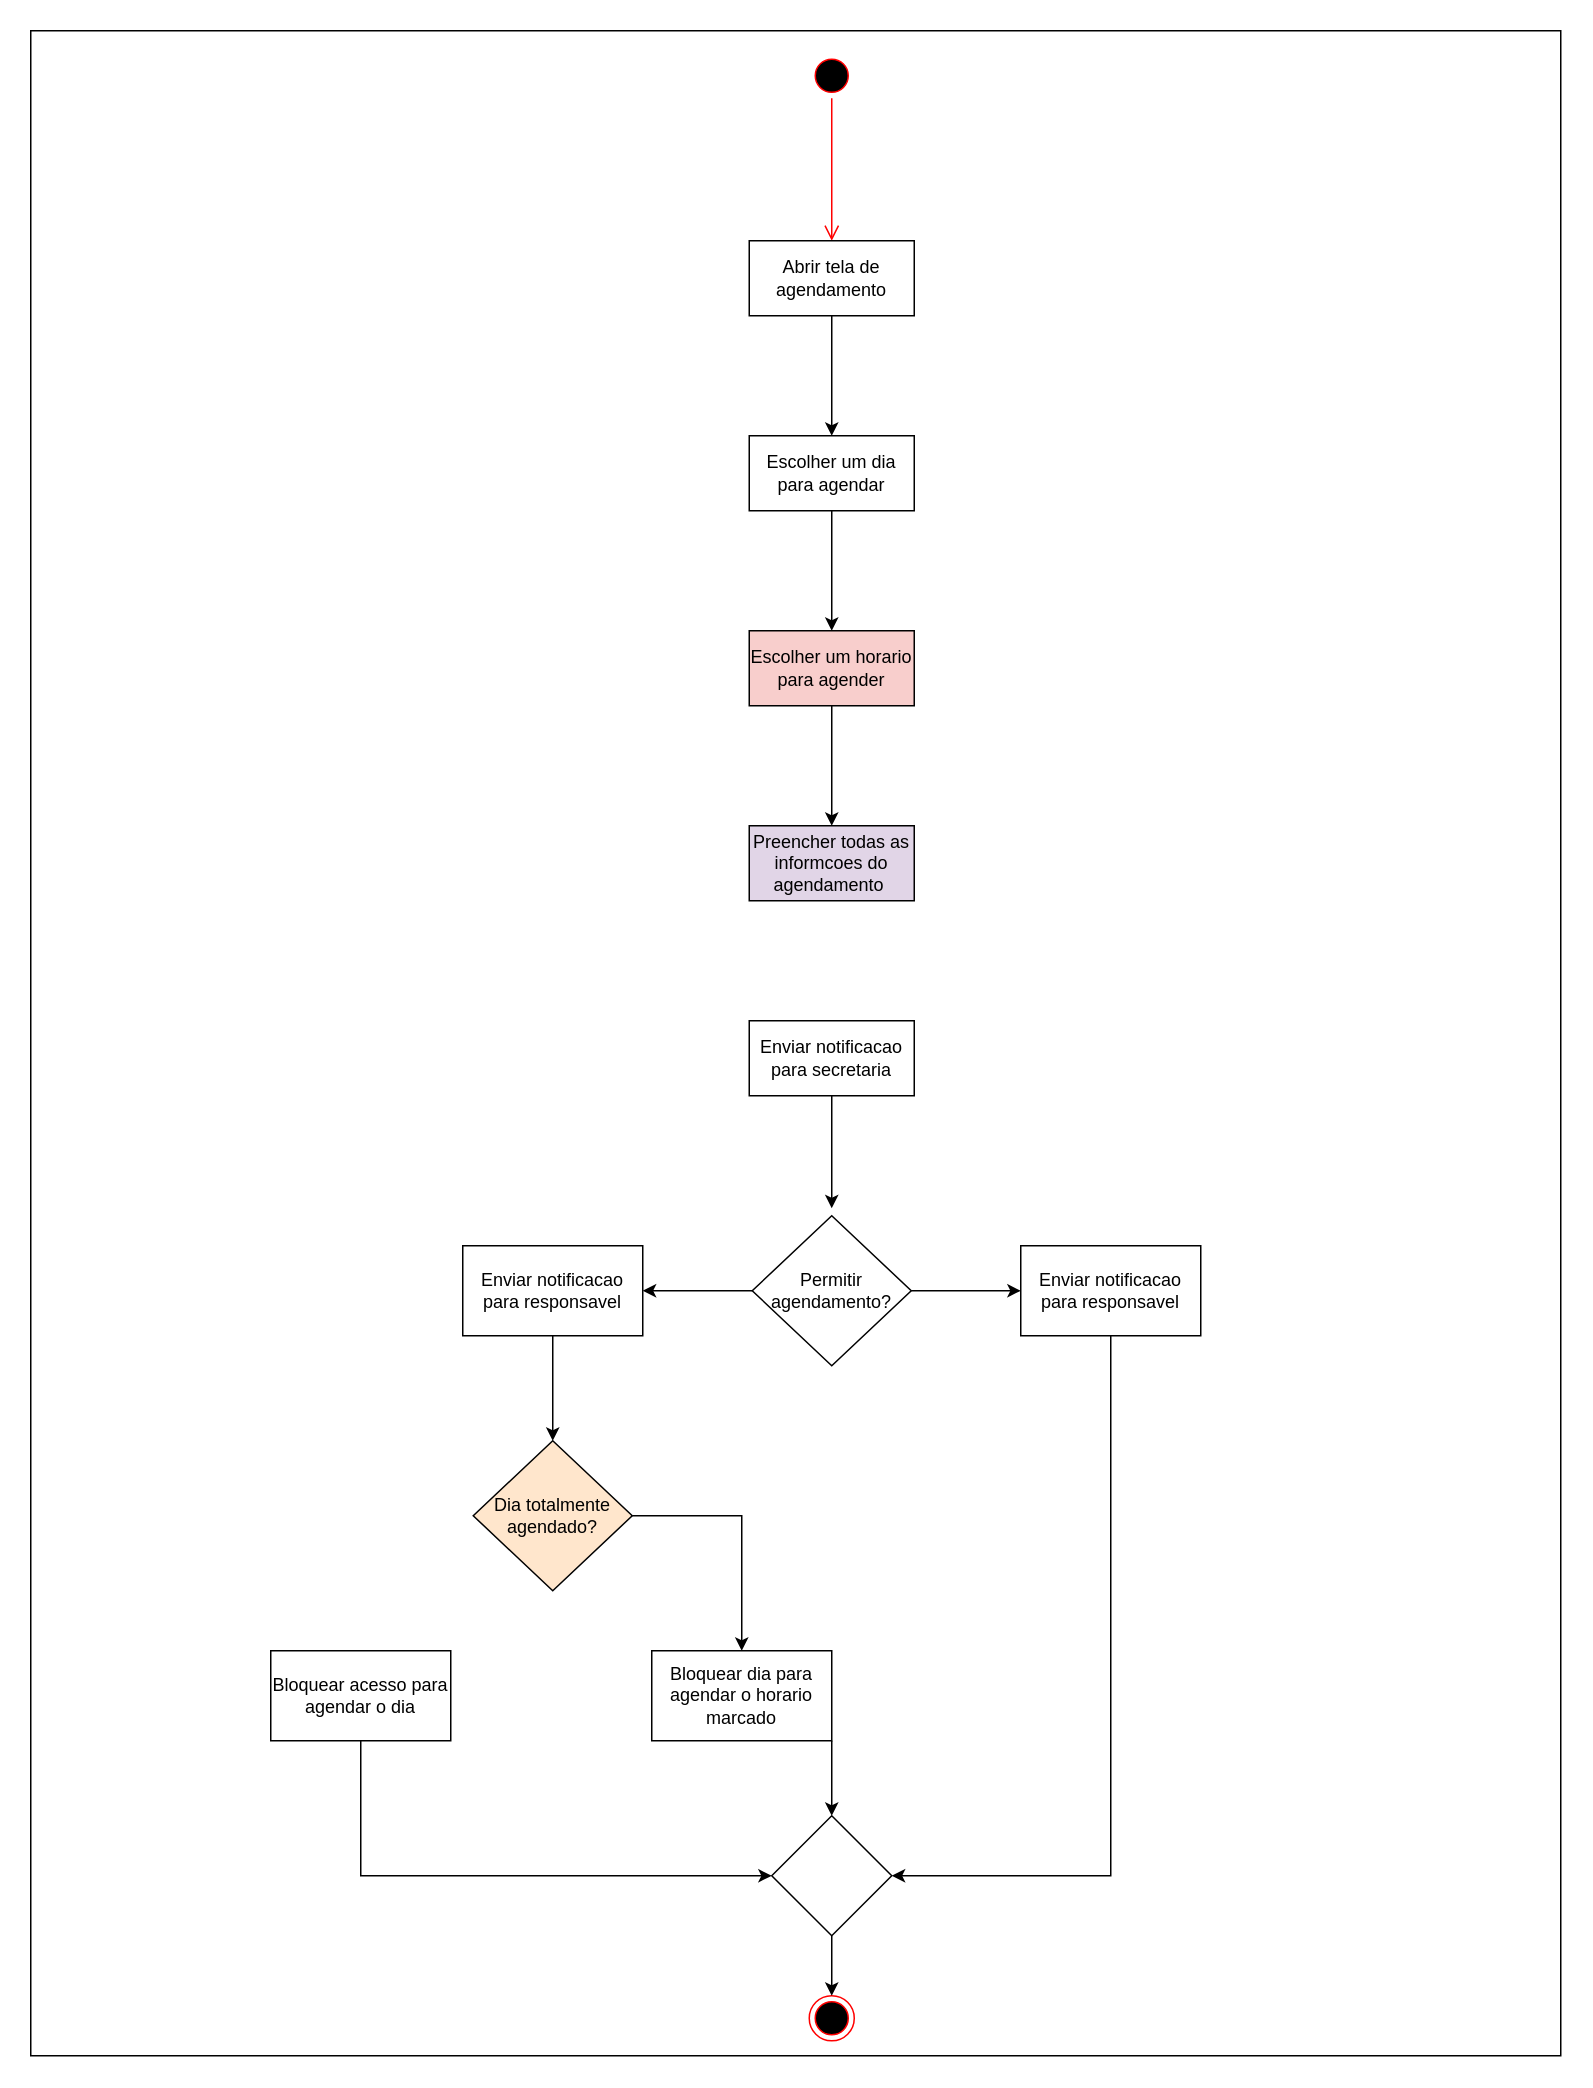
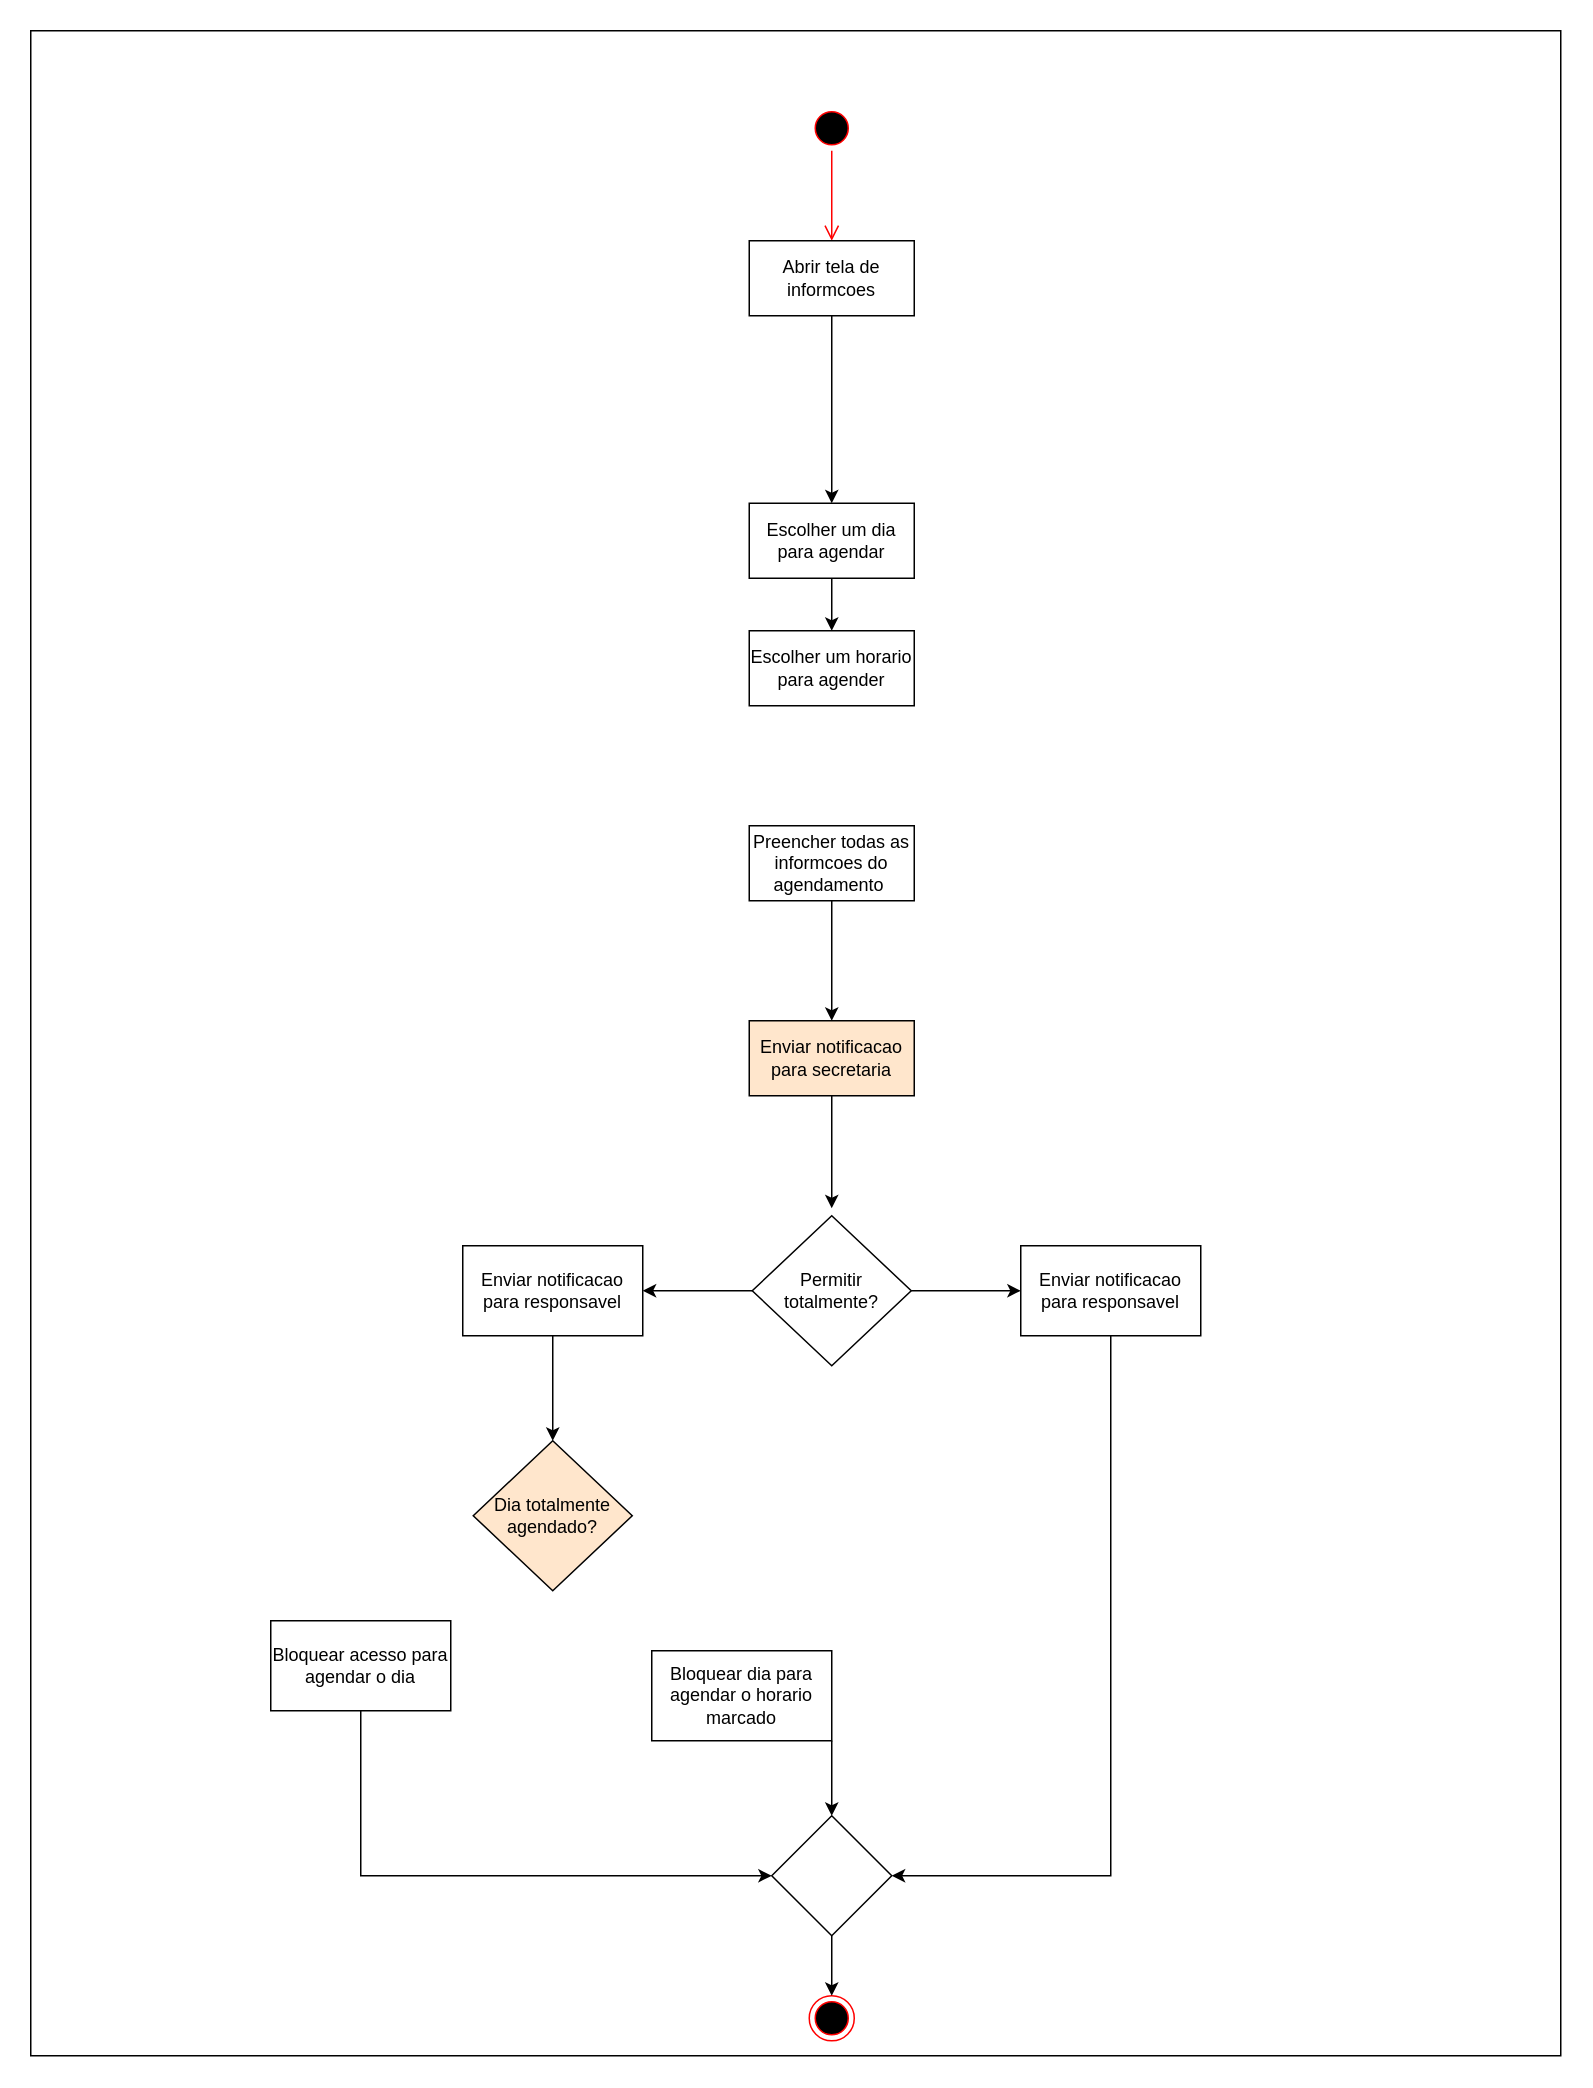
node "a": moved (832, 76) -> (832, 128)
node "Abrir tela de agendamento": label "Abrir tela de agendamento" -> "Abrir tela de informcoes"
node "Escolher um dia para agendar": moved (832, 473) -> (832, 541)
node "Escolher um horario para agender": fillcolor #f8cecc -> #ffffff
edge "Escolher um horario para agender" -> "Preencher todas as informcoes do agendamento": removed
node "Preencher todas as informcoes do agendamento": fillcolor #e1d5e7 -> #ffffff
edge "Preencher todas as informcoes do agendamento" -> "Enviar notificacao para secretaria": added
node "Enviar notificacao para secretaria": fillcolor #ffffff -> #ffe6cc
node "Permitir agendamento?": label "Permitir agendamento?" -> "Permitir totalmente?"
edge "Dia totalmente agendado?" -> "Bloquear dia para agendar o horario marcado": removed
node "Bloquear acesso para agendar o dia": moved (361, 1696) -> (361, 1666)
